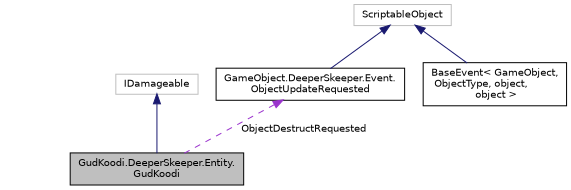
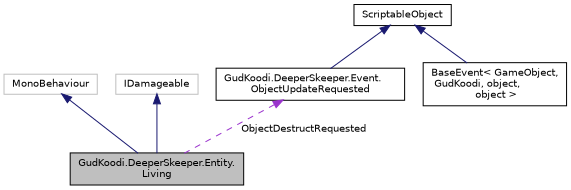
node "ScriptableObject": color grey75 -> black
node "MonoBehaviour": added
node "GameObject.DeeperSkeeper.Event. ObjectUpdateRequested": label "GameObject.DeeperSkeeper.Event. ObjectUpdateRequested" -> "GudKoodi.DeeperSkeeper.Event. ObjectUpdateRequested"
node "BaseEvent< GameObject, ObjectType, object, object >": label "BaseEvent< GameObject, ObjectType, object, object >" -> "BaseEvent< GameObject, GudKoodi, object, object >"
node "GudKoodi.DeeperSkeeper.Entity. GudKoodi": label "GudKoodi.DeeperSkeeper.Entity. GudKoodi" -> "GudKoodi.DeeperSkeeper.Entity. Living"
